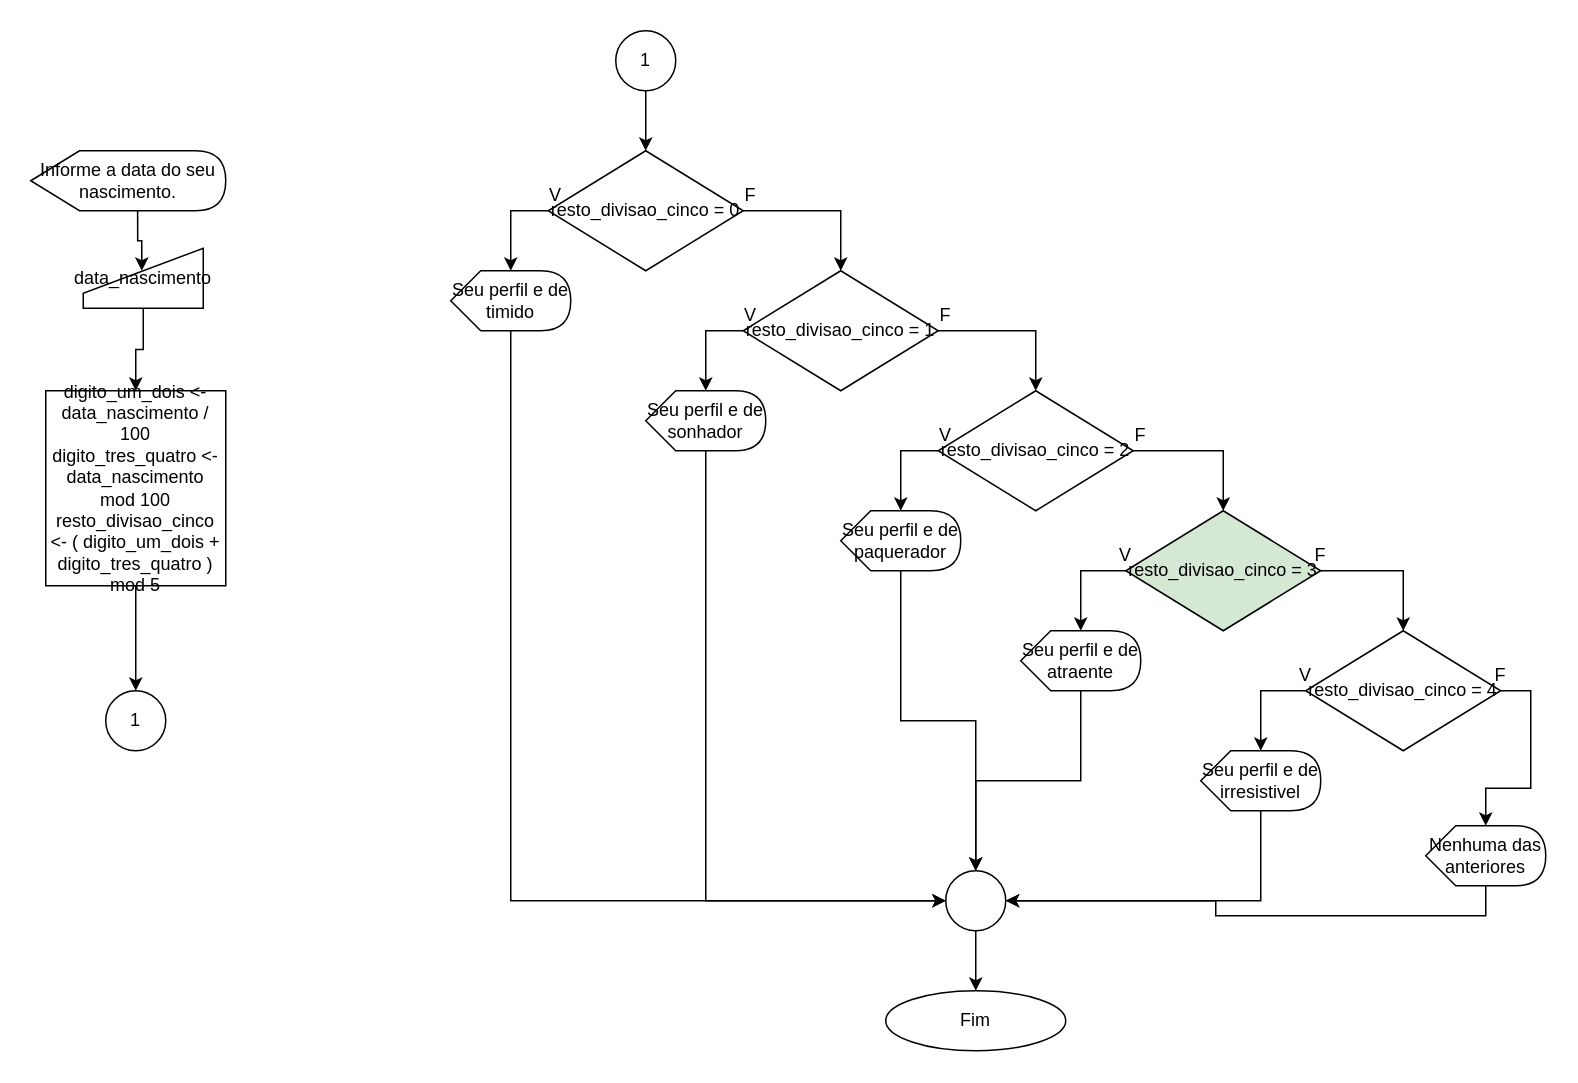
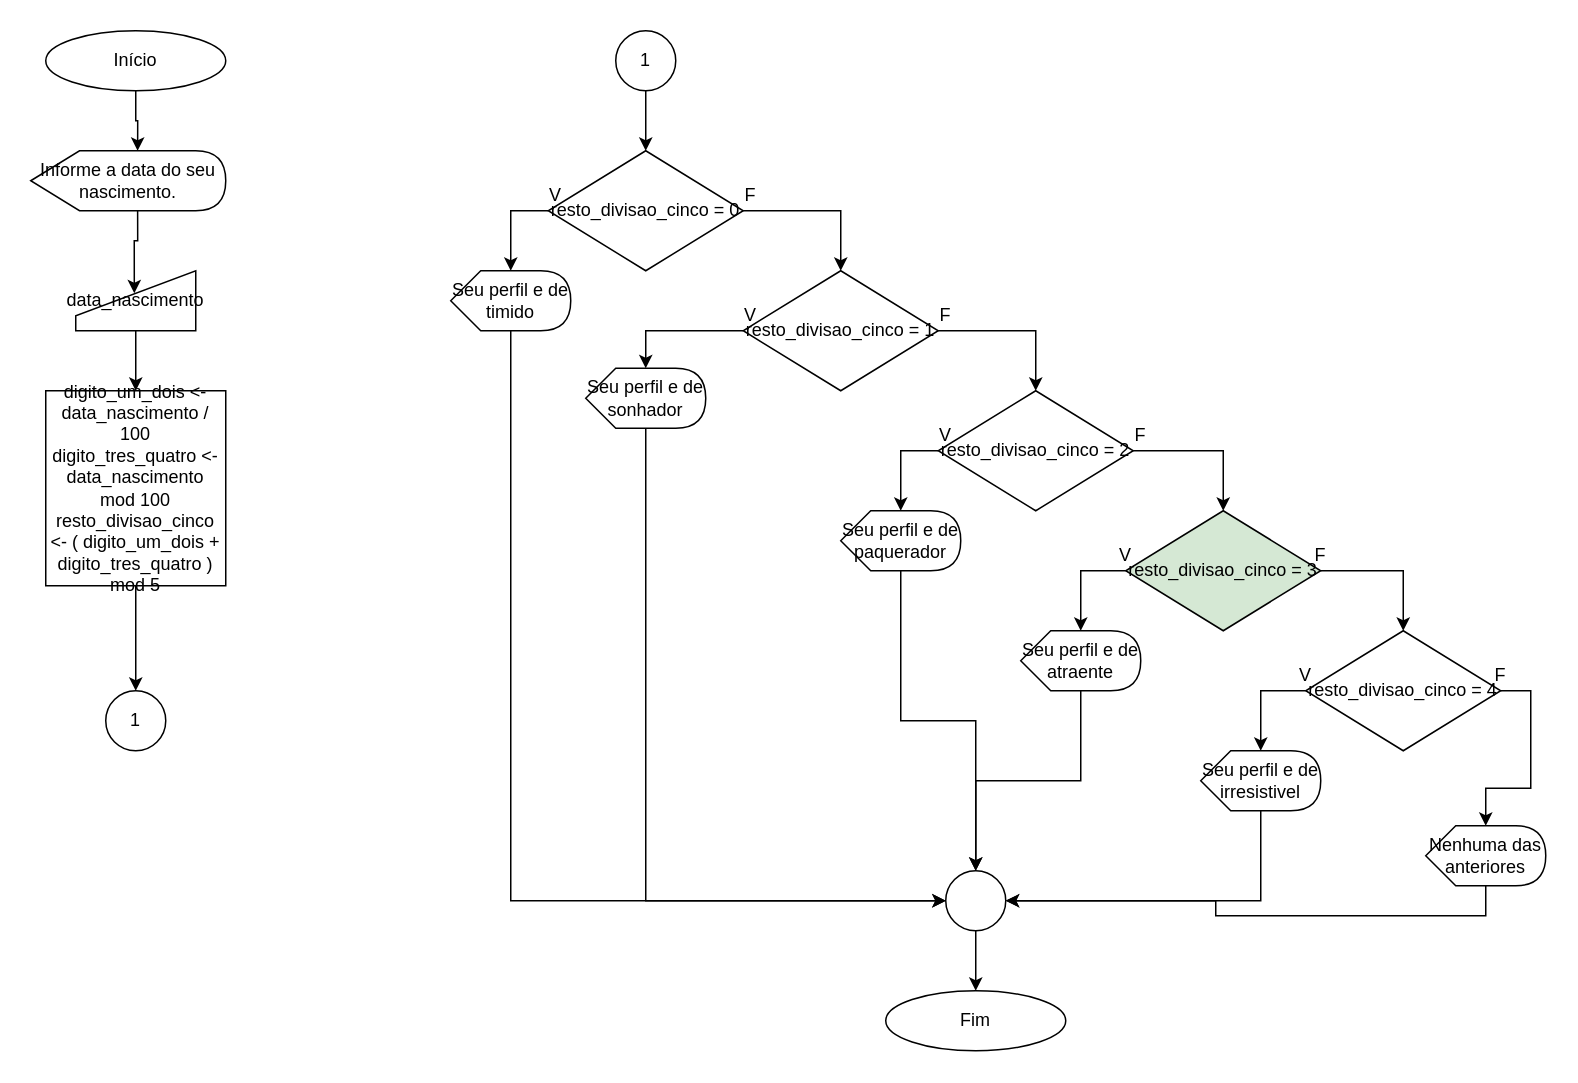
node "Início": added
edge "Início" -> "Informe a data do seu nascimento.": added
node "data_nascimento": moved (143, 278) -> (136, 301)
node "Seu perfil e de sonhador": moved (706, 421) -> (646, 398)
